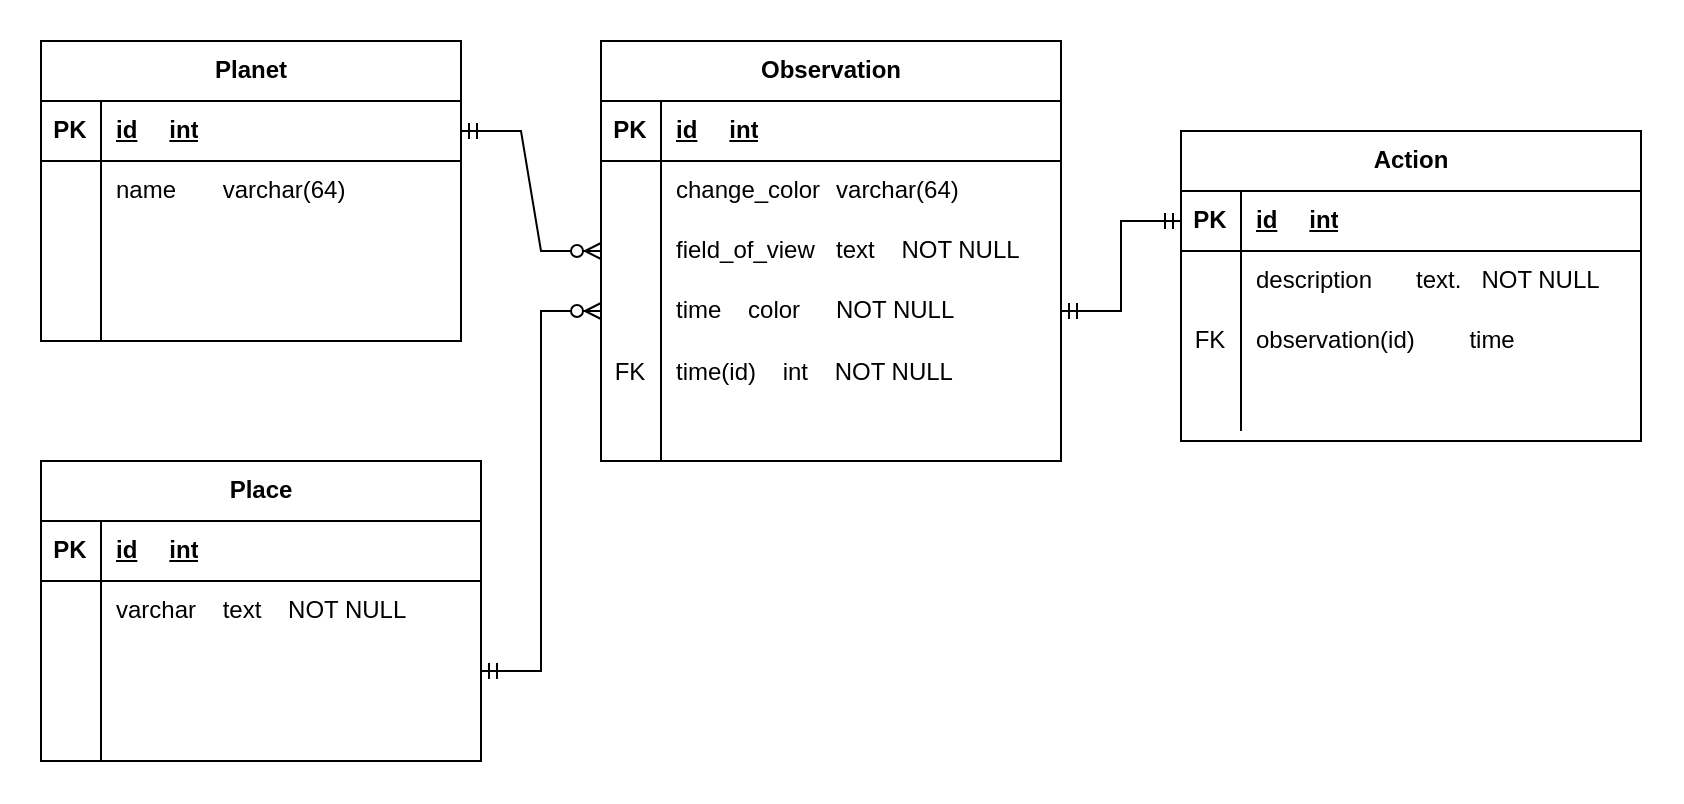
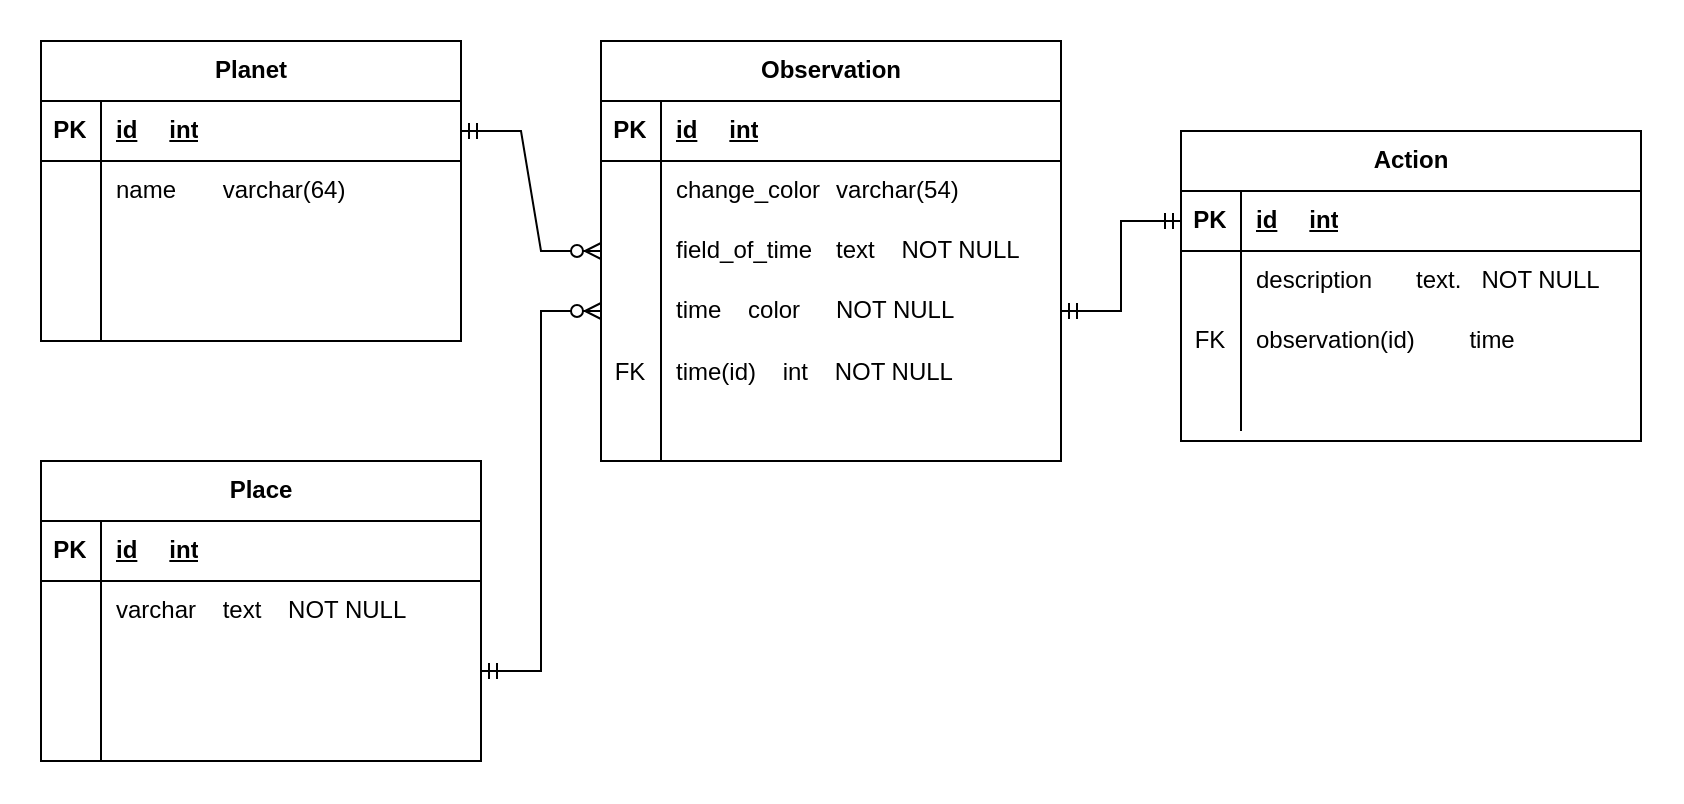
node "change_color varchar(64)": label "change_color varchar(64)" -> "change_color varchar(54)"
node "field_of_view text NOT NULL": label "field_of_view text NOT NULL" -> "field_of_time text NOT NULL"
